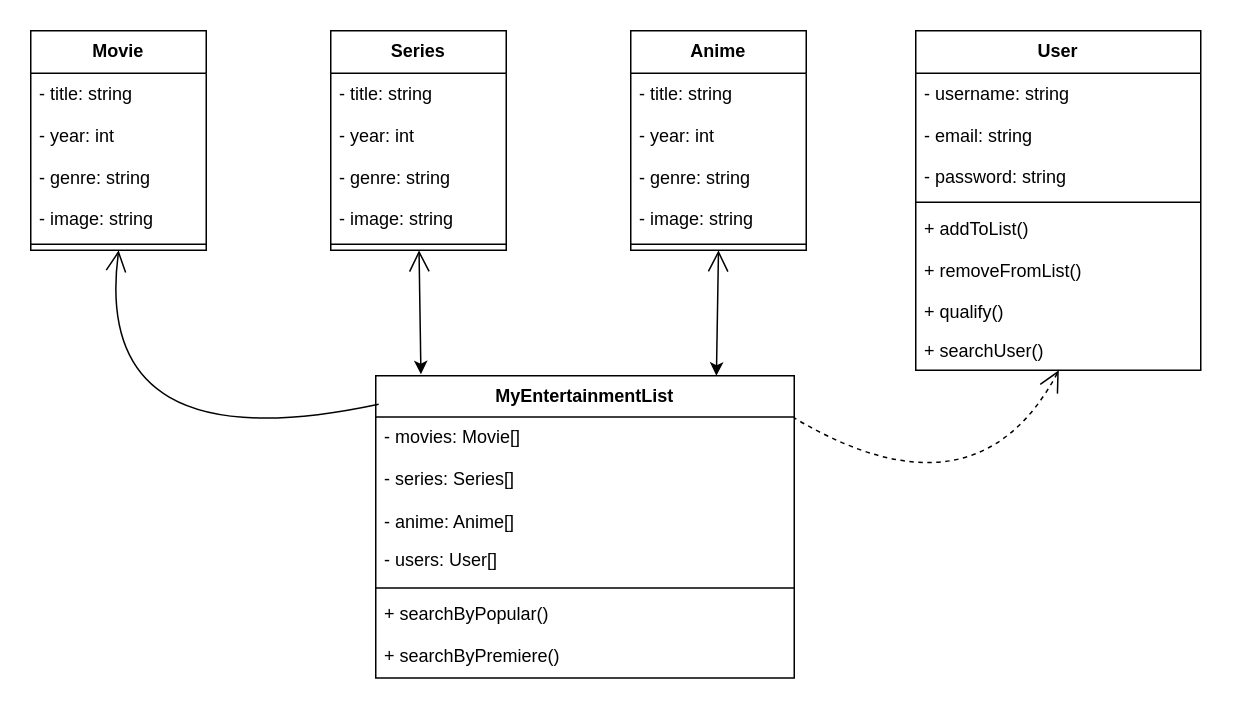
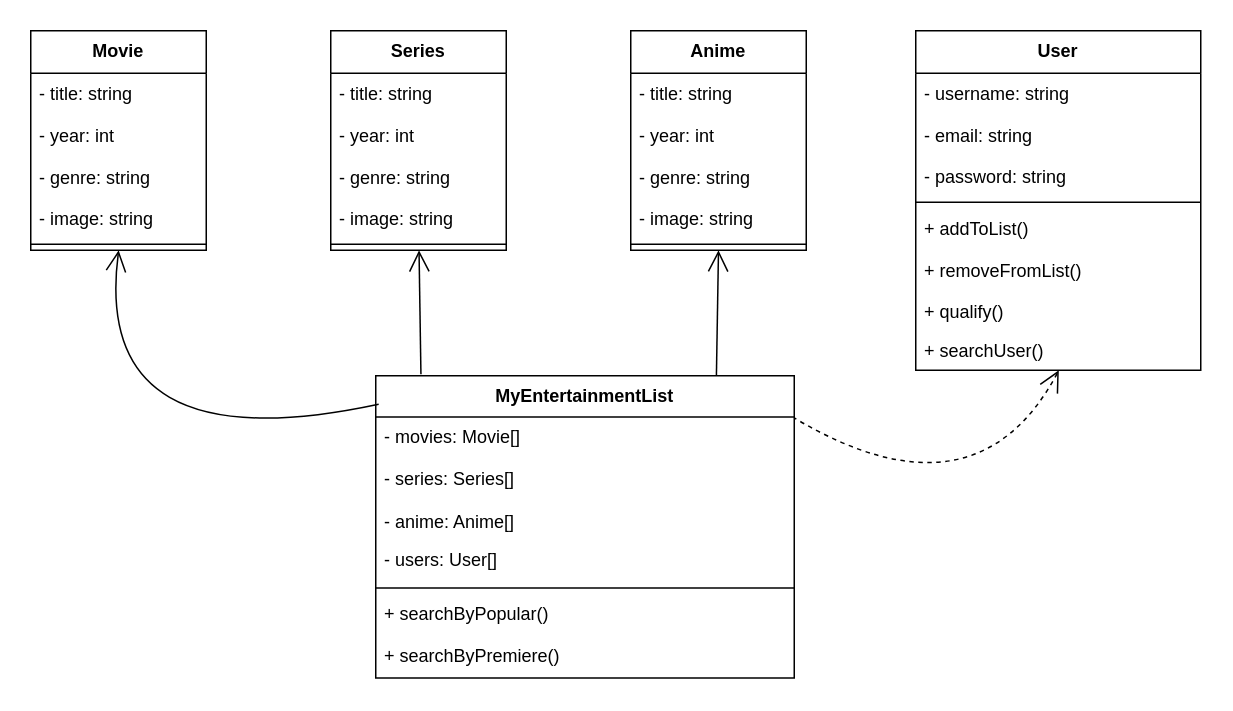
edge "Series" -- "MyEntertainmentList": arrowhead classic -> none
edge "Anime" -- "MyEntertainmentList": arrowhead classic -> none
